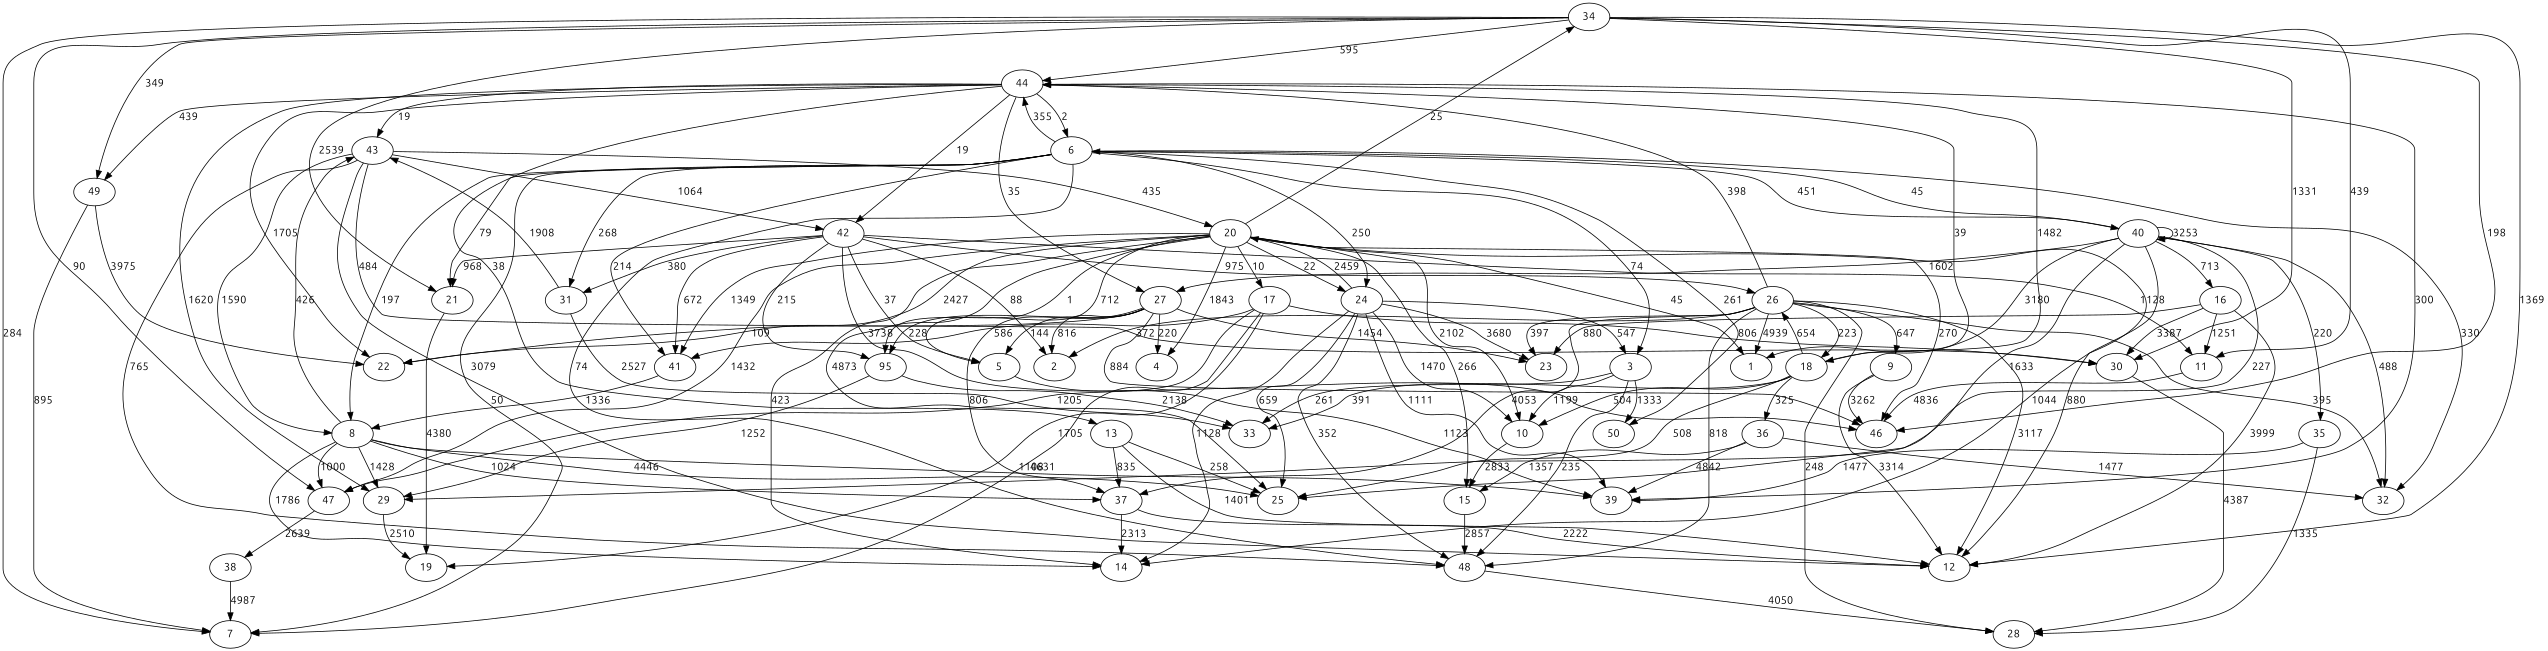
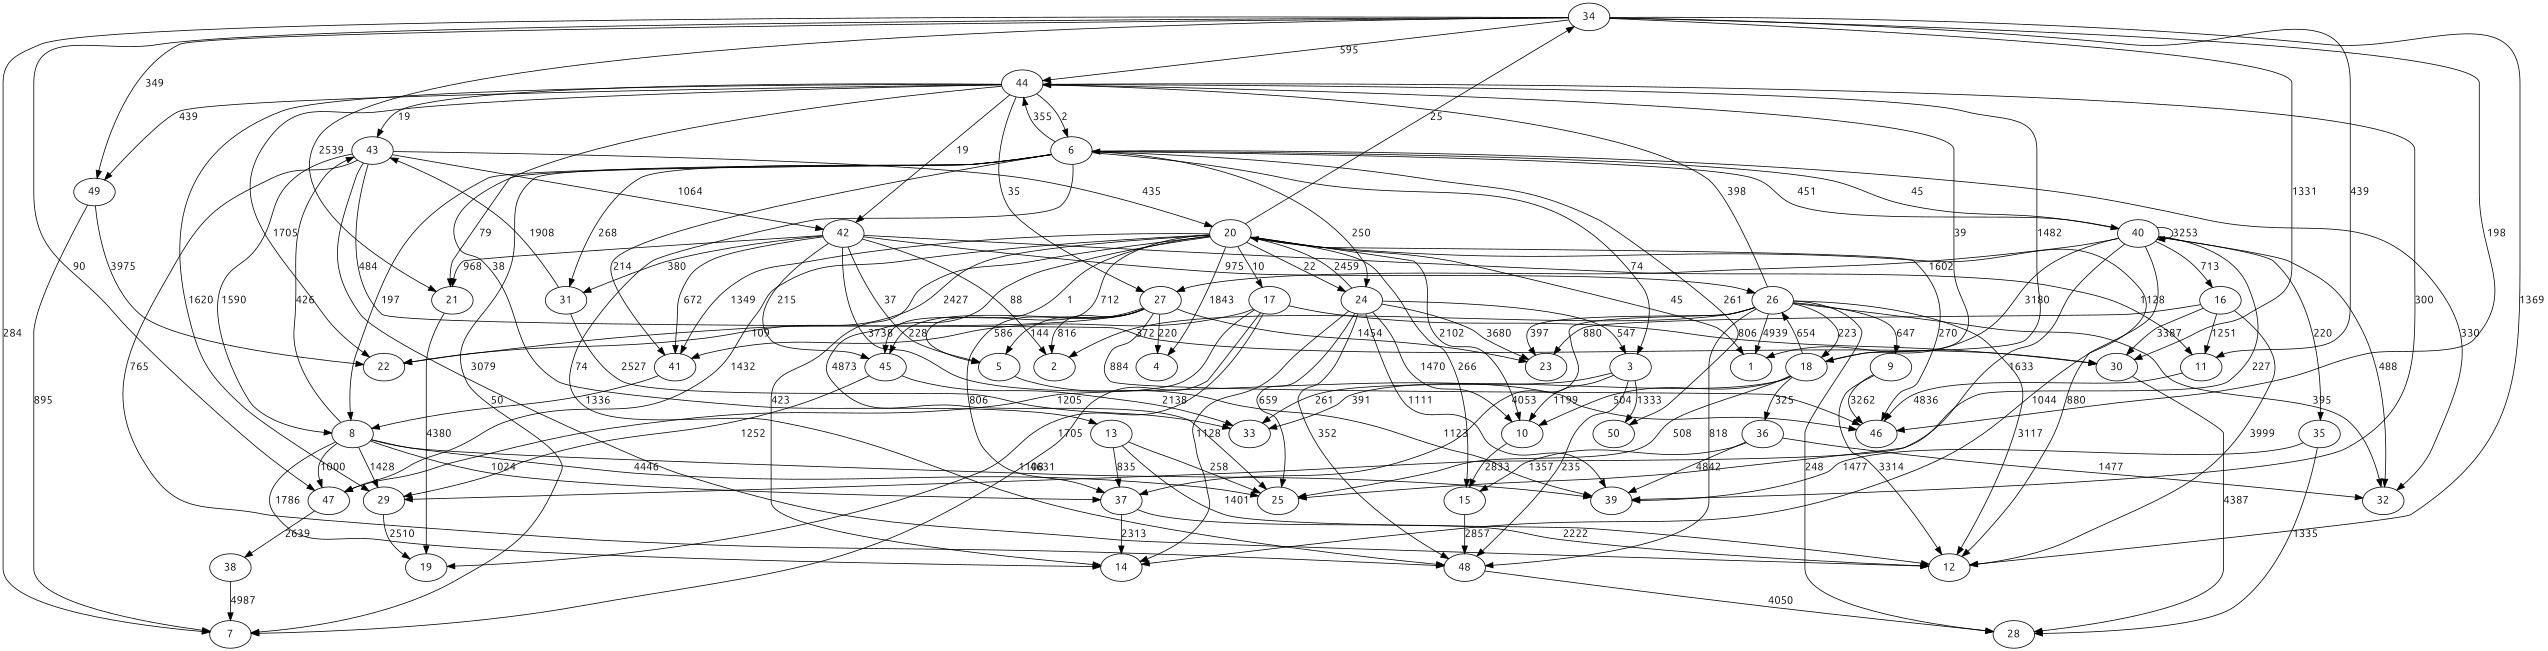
node "95": label "95" -> "45"
